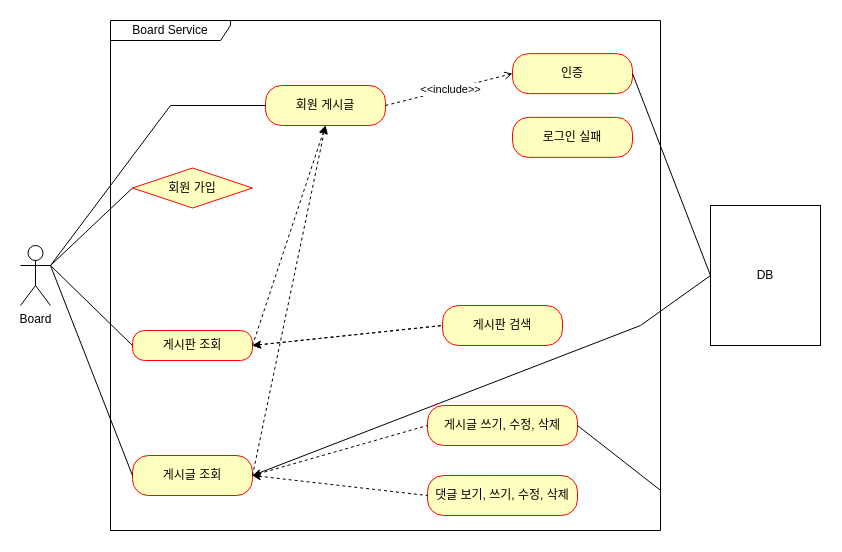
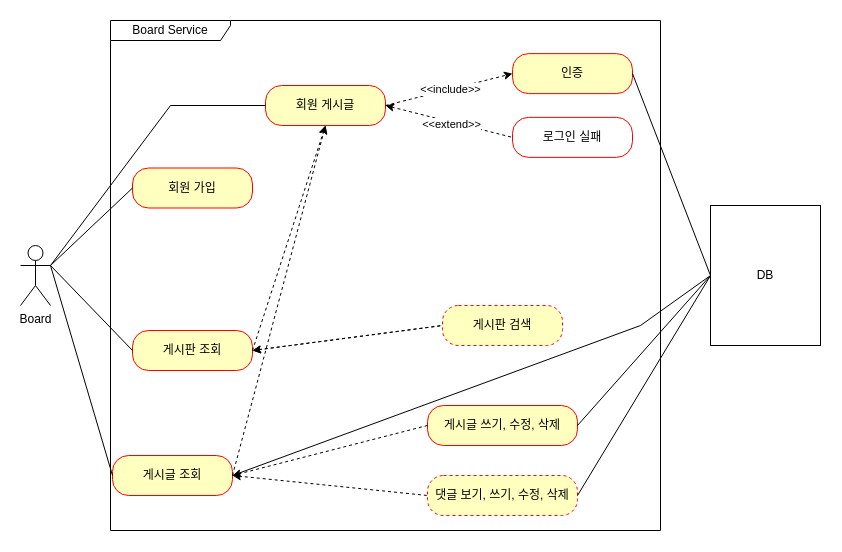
edge "회원 게시글" -> "인증": arrowhead open -> classic
edge "로그인 실패" -> "회원 게시글": added, label "<<extend>>"
node "로그인 실패": fillcolor #ffffc0 -> #ffffff
node "회원 가입": shape diamond -> rounded rectangle
node "게시판 검색": style solid -> dashed
node "게시판 조회": size 120x30 -> 120x40
edge "DB" -- "댓글 보기, 쓰기, 수정, 삭제": added
edge "Board Service" -- "게시글 쓰기, 수정, 삭제": now "DB" -- "게시글 쓰기, 수정, 삭제"
node "게시글 조회": moved (193, 476) -> (173, 476)
node "댓글 보기, 쓰기, 수정, 삭제": style solid -> dashed
